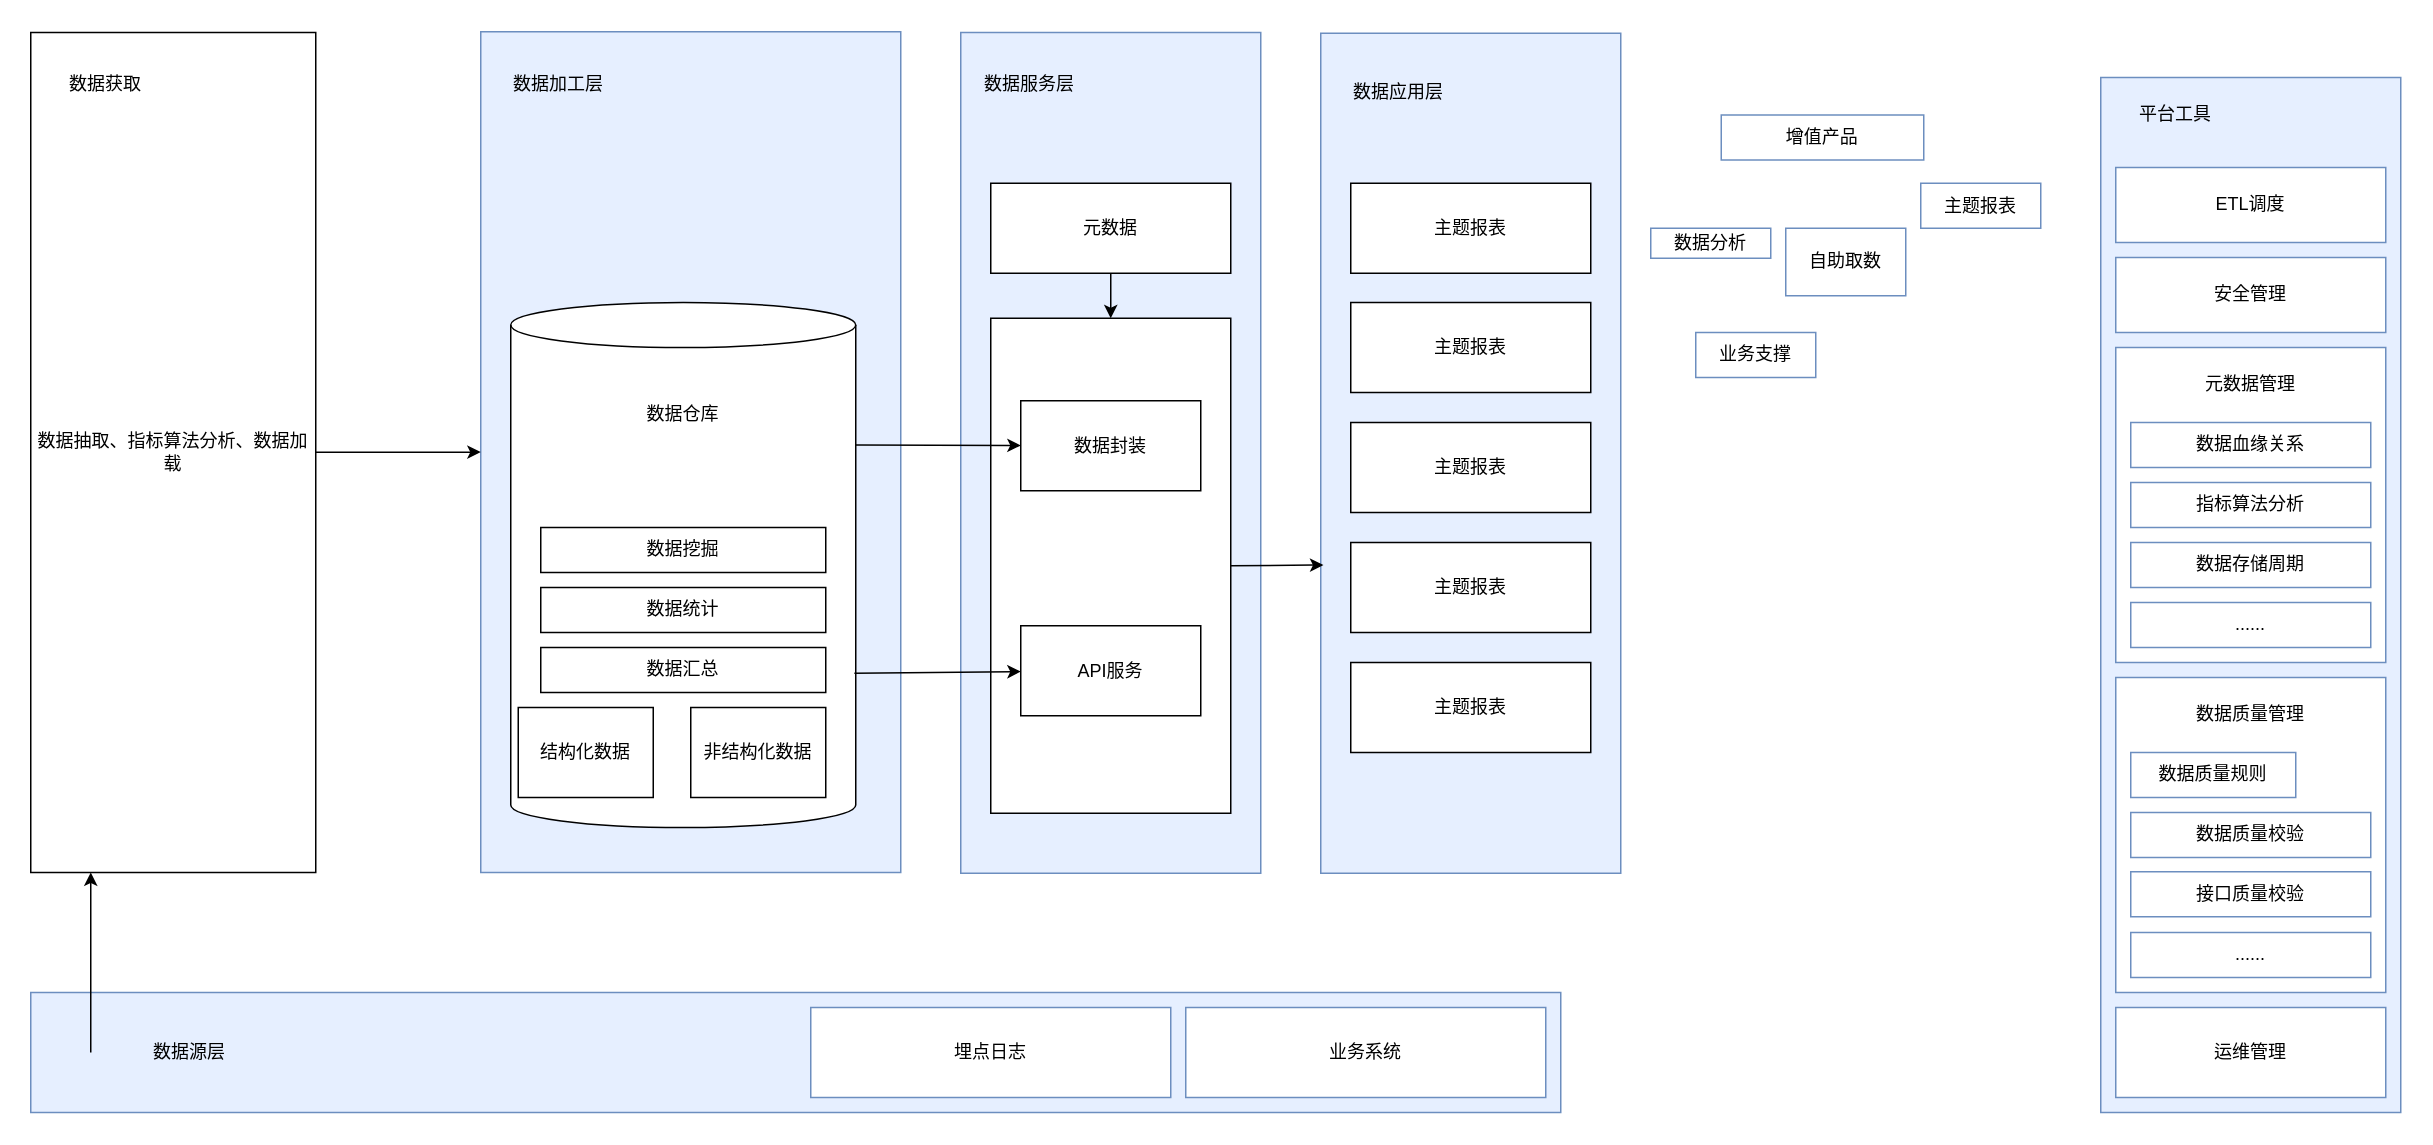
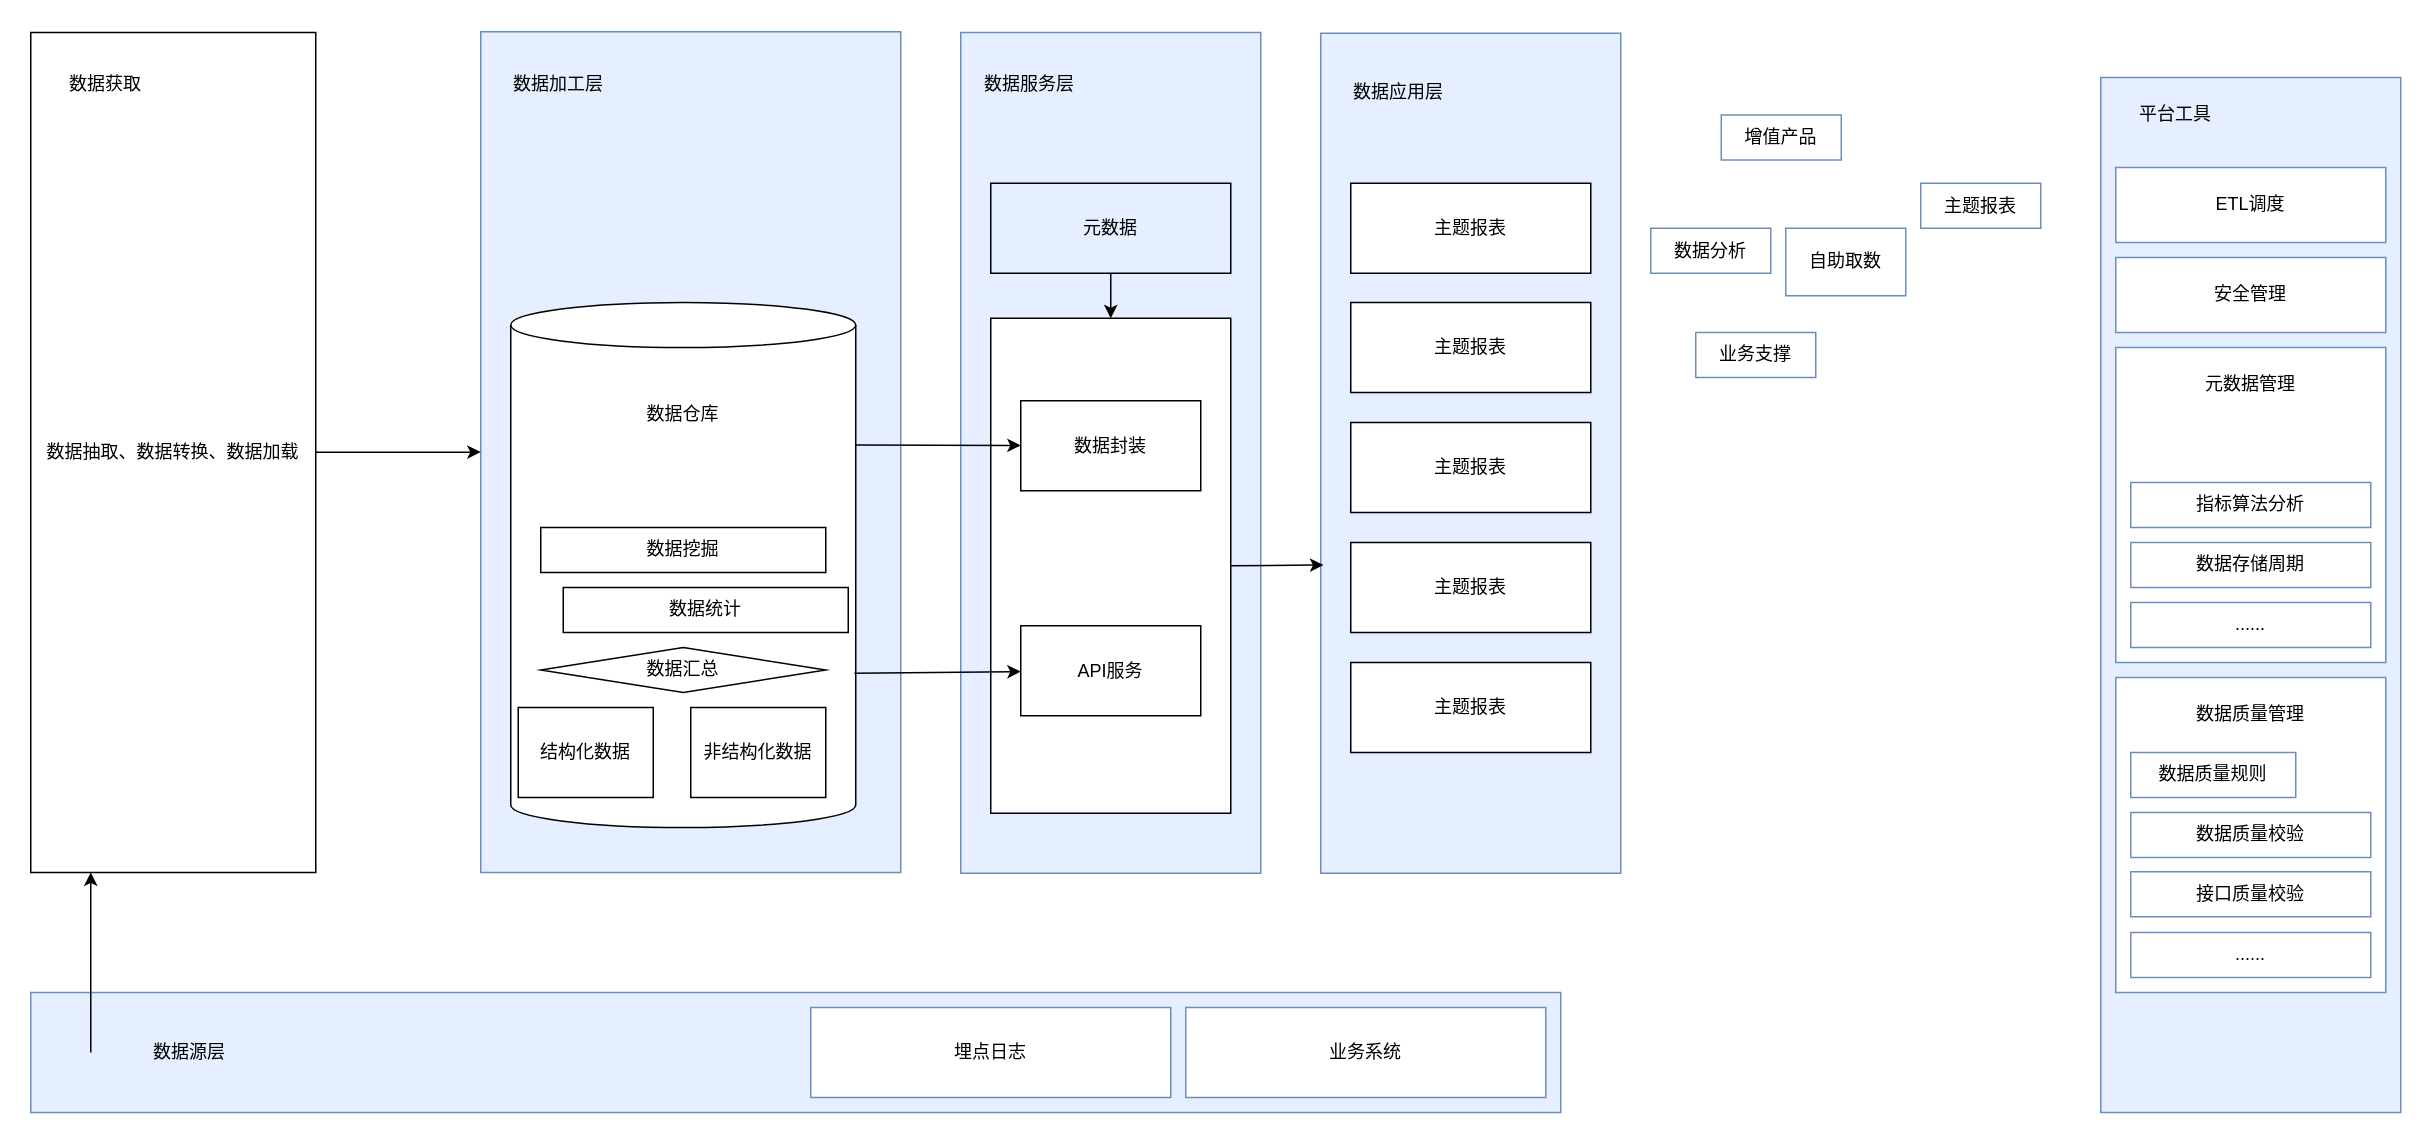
node "增值产品": size 203x45 -> 120x45
node "元数据": fillcolor #ffffff -> #e6efff
node "数据分析": size 120x30 -> 120x45
node "数据血缘关系": removed
node "数据抽取、指标算法分析、数据加载": label "数据抽取、指标算法分析、数据加载" -> "数据抽取、数据转换、数据加载"
node "数据统计": moved (683, 610) -> (706, 610)
node "数据汇总": shape rectangle -> diamond
node "运维管理": removed
